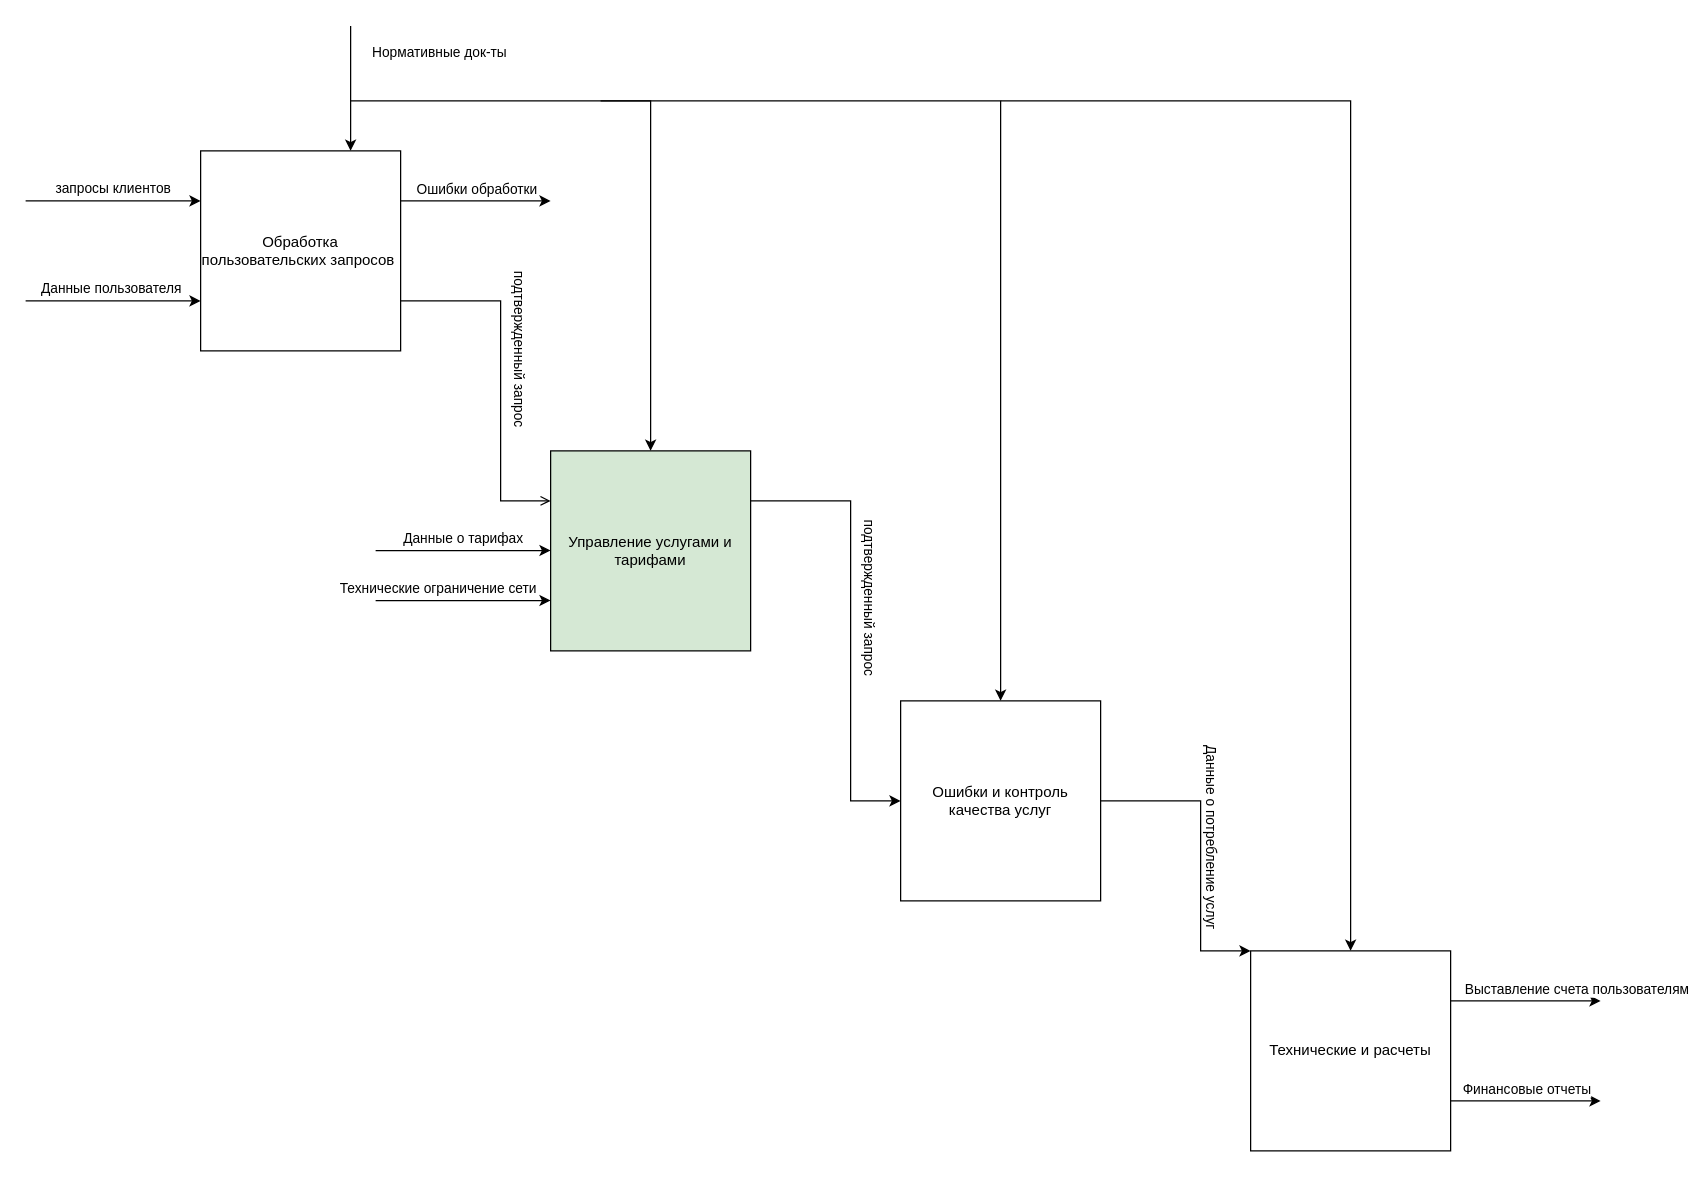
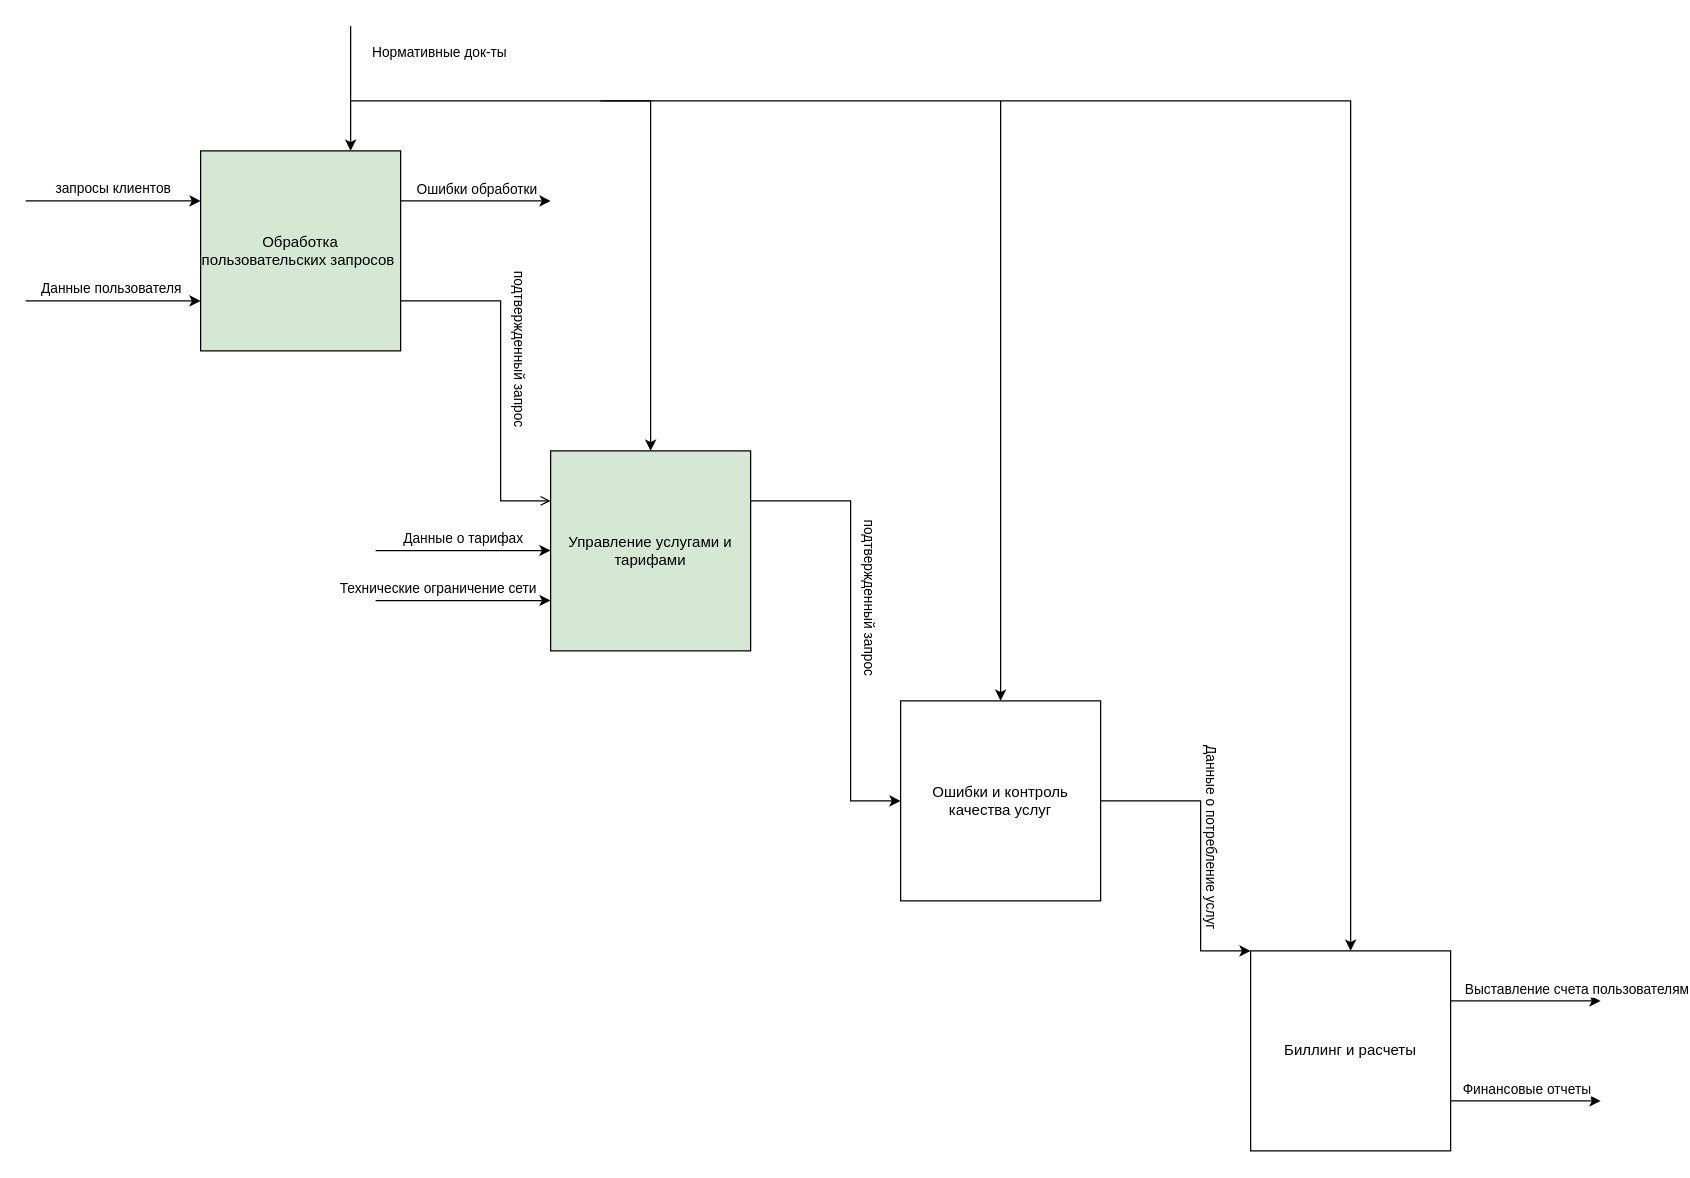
node "Обработка пользовательских запросов": fillcolor #ffffff -> #d5e8d4
node "Технические и расчеты": label "Технические и расчеты" -> "Биллинг и расчеты"
